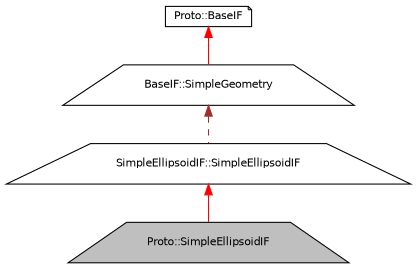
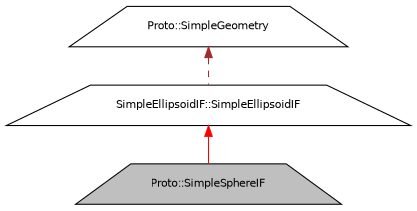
node "Proto::BaseIF": removed
node "BaseIF::SimpleGeometry": label "BaseIF::SimpleGeometry" -> "Proto::SimpleGeometry"
node "Proto::SimpleEllipsoidIF": label "Proto::SimpleEllipsoidIF" -> "Proto::SimpleSphereIF"
